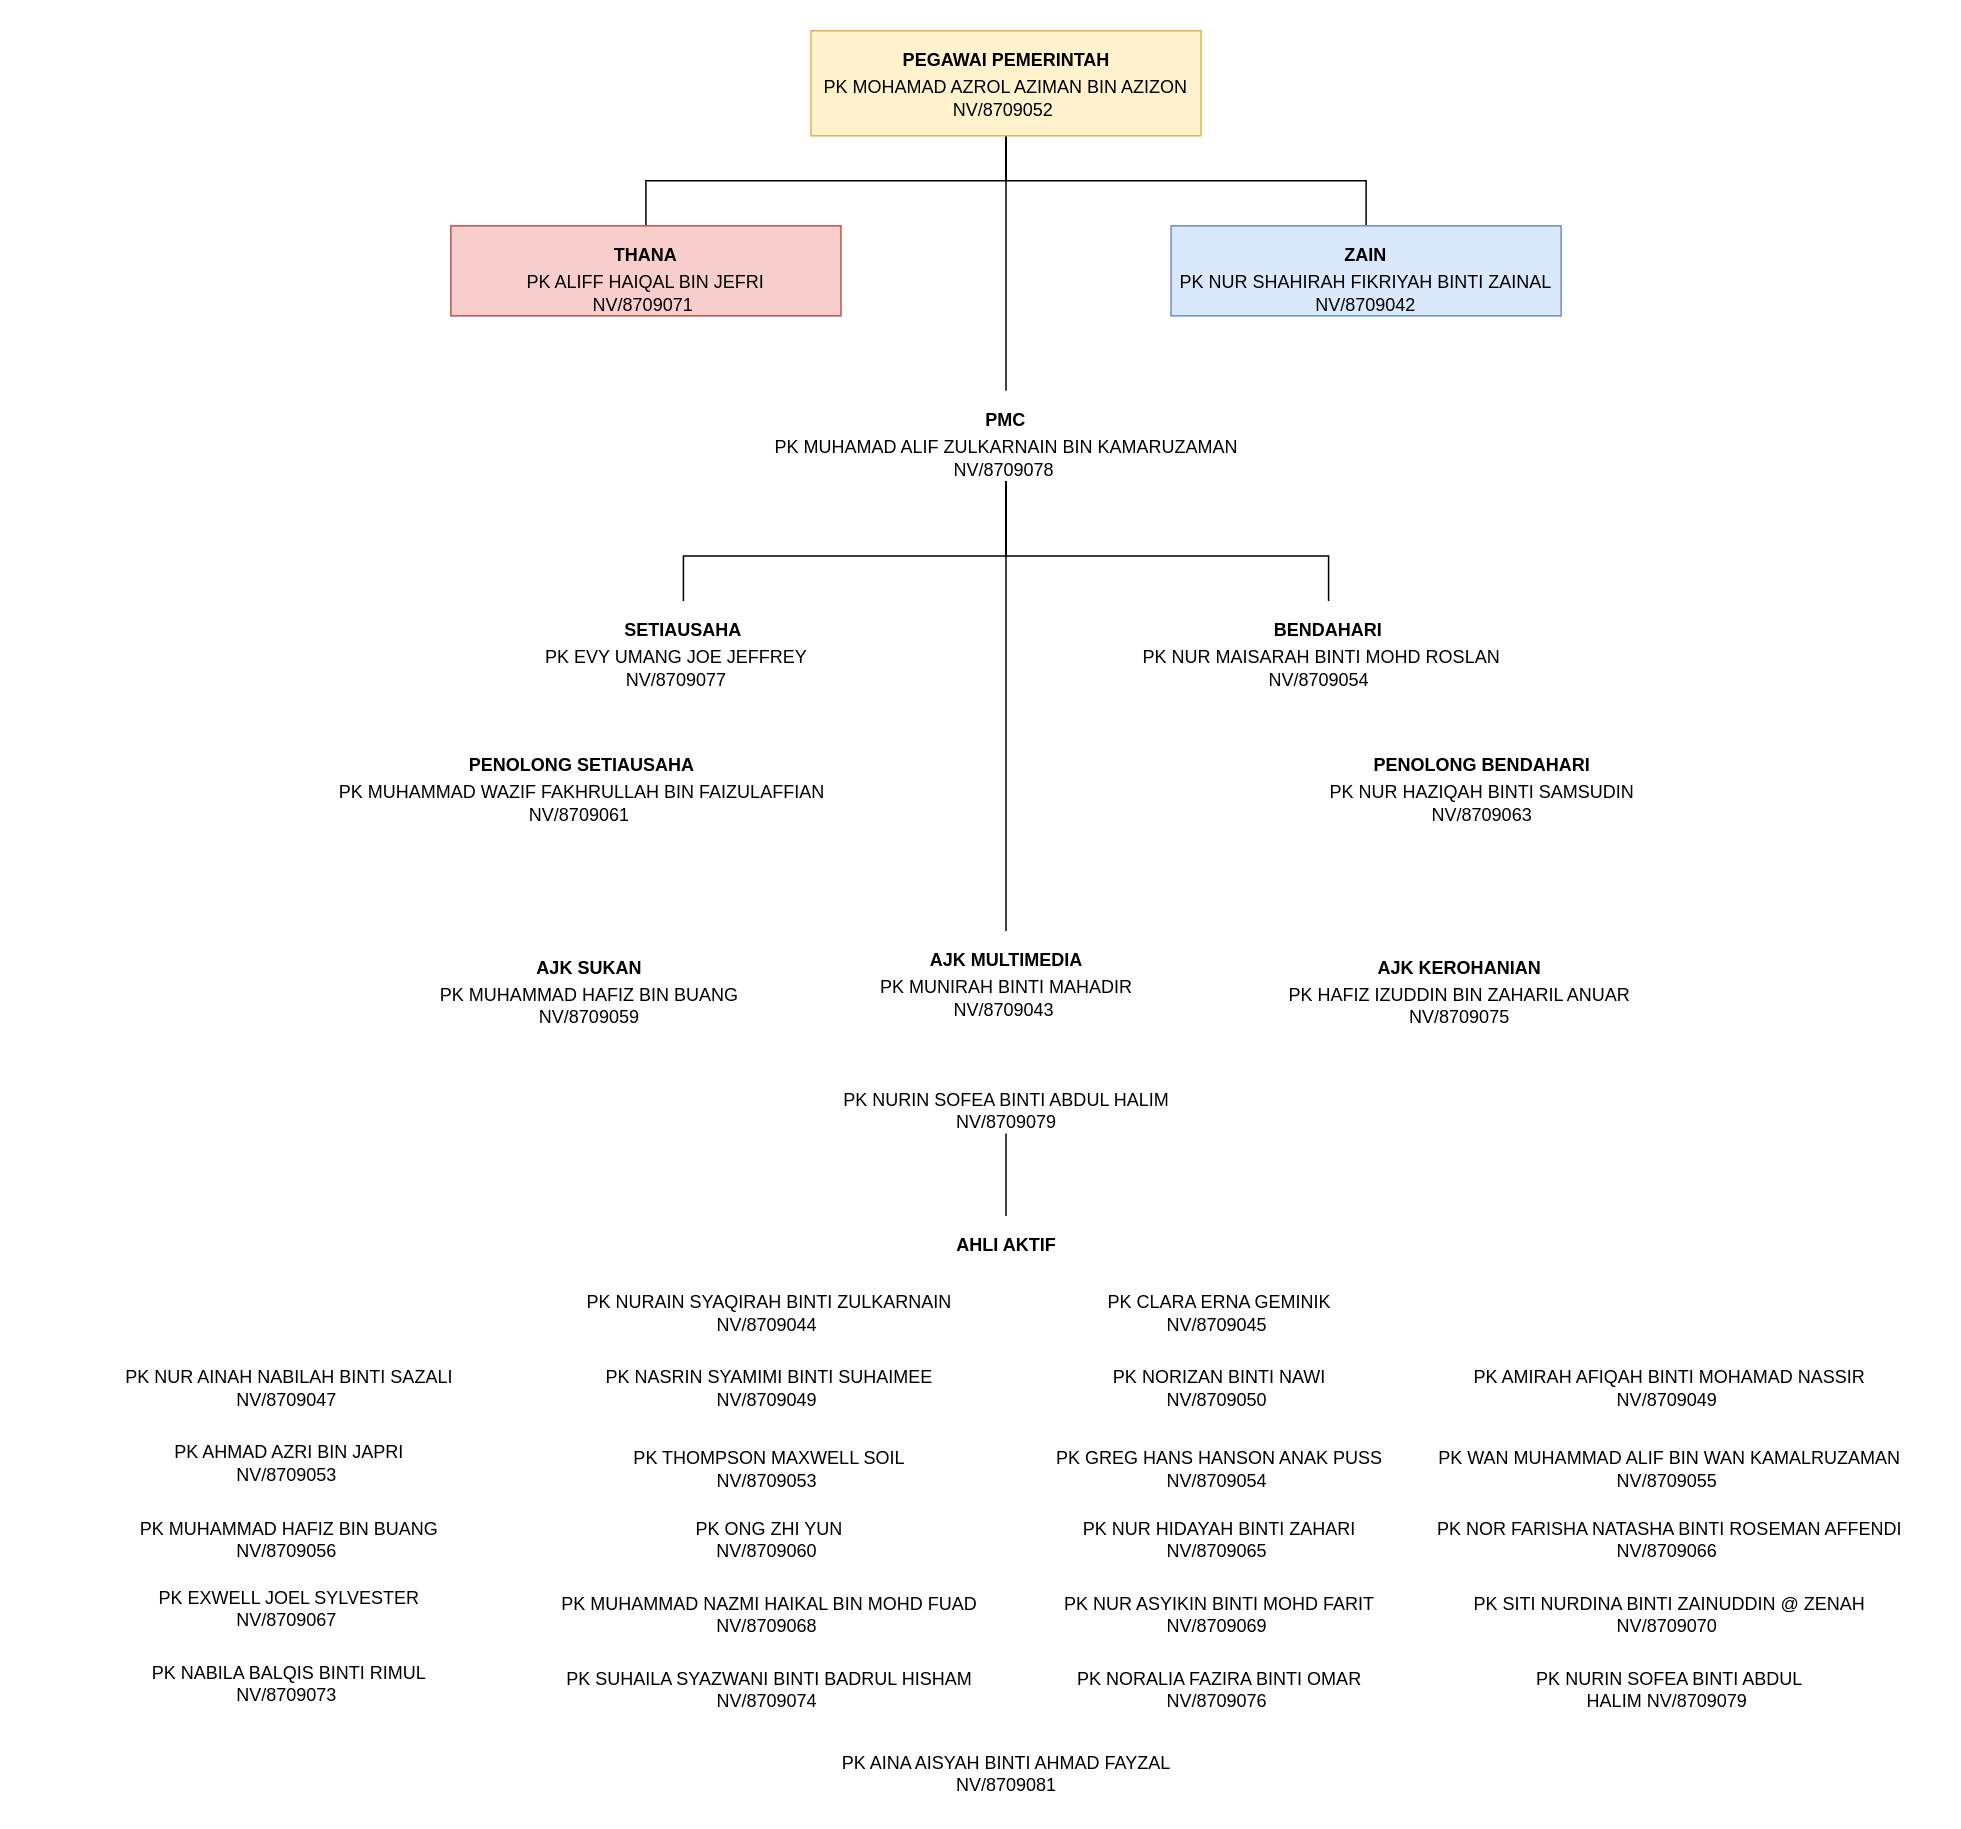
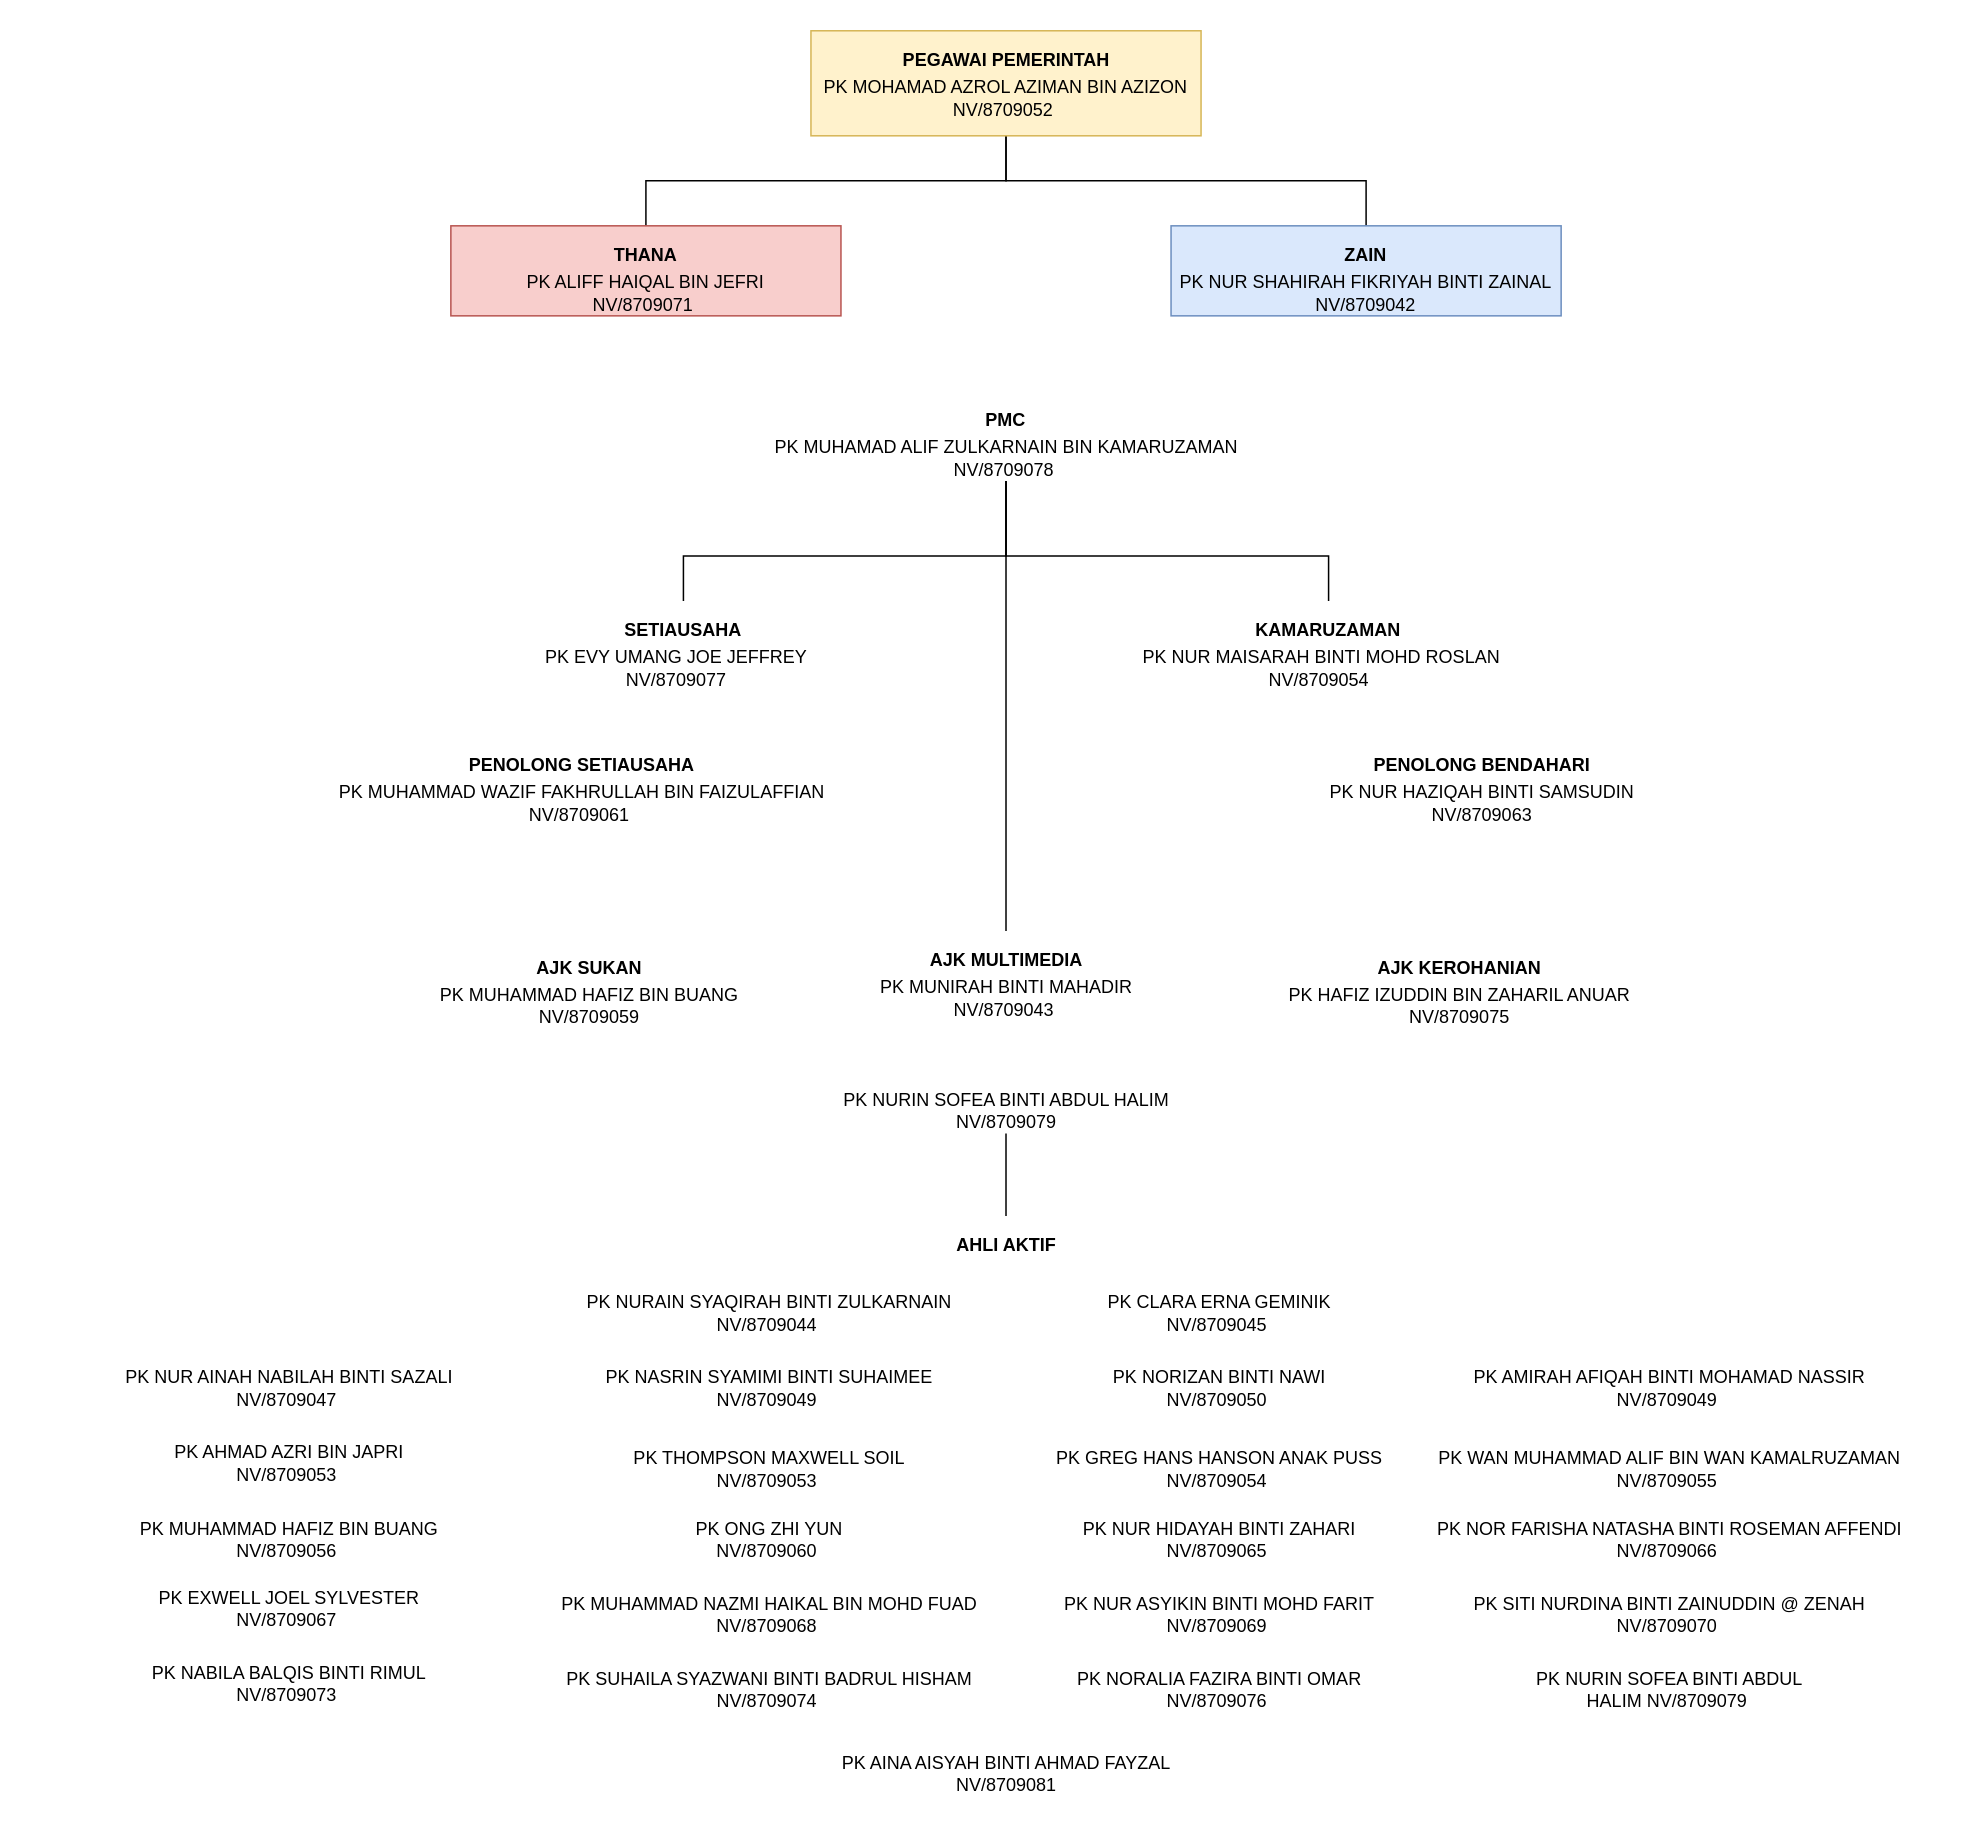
edge "PK MOHAMAD AZROL AZIMAN BIN AZIZON NV/8709052" -- "PMC": removed
node "BENDAHARI": label "BENDAHARI" -> "KAMARUZAMAN"
